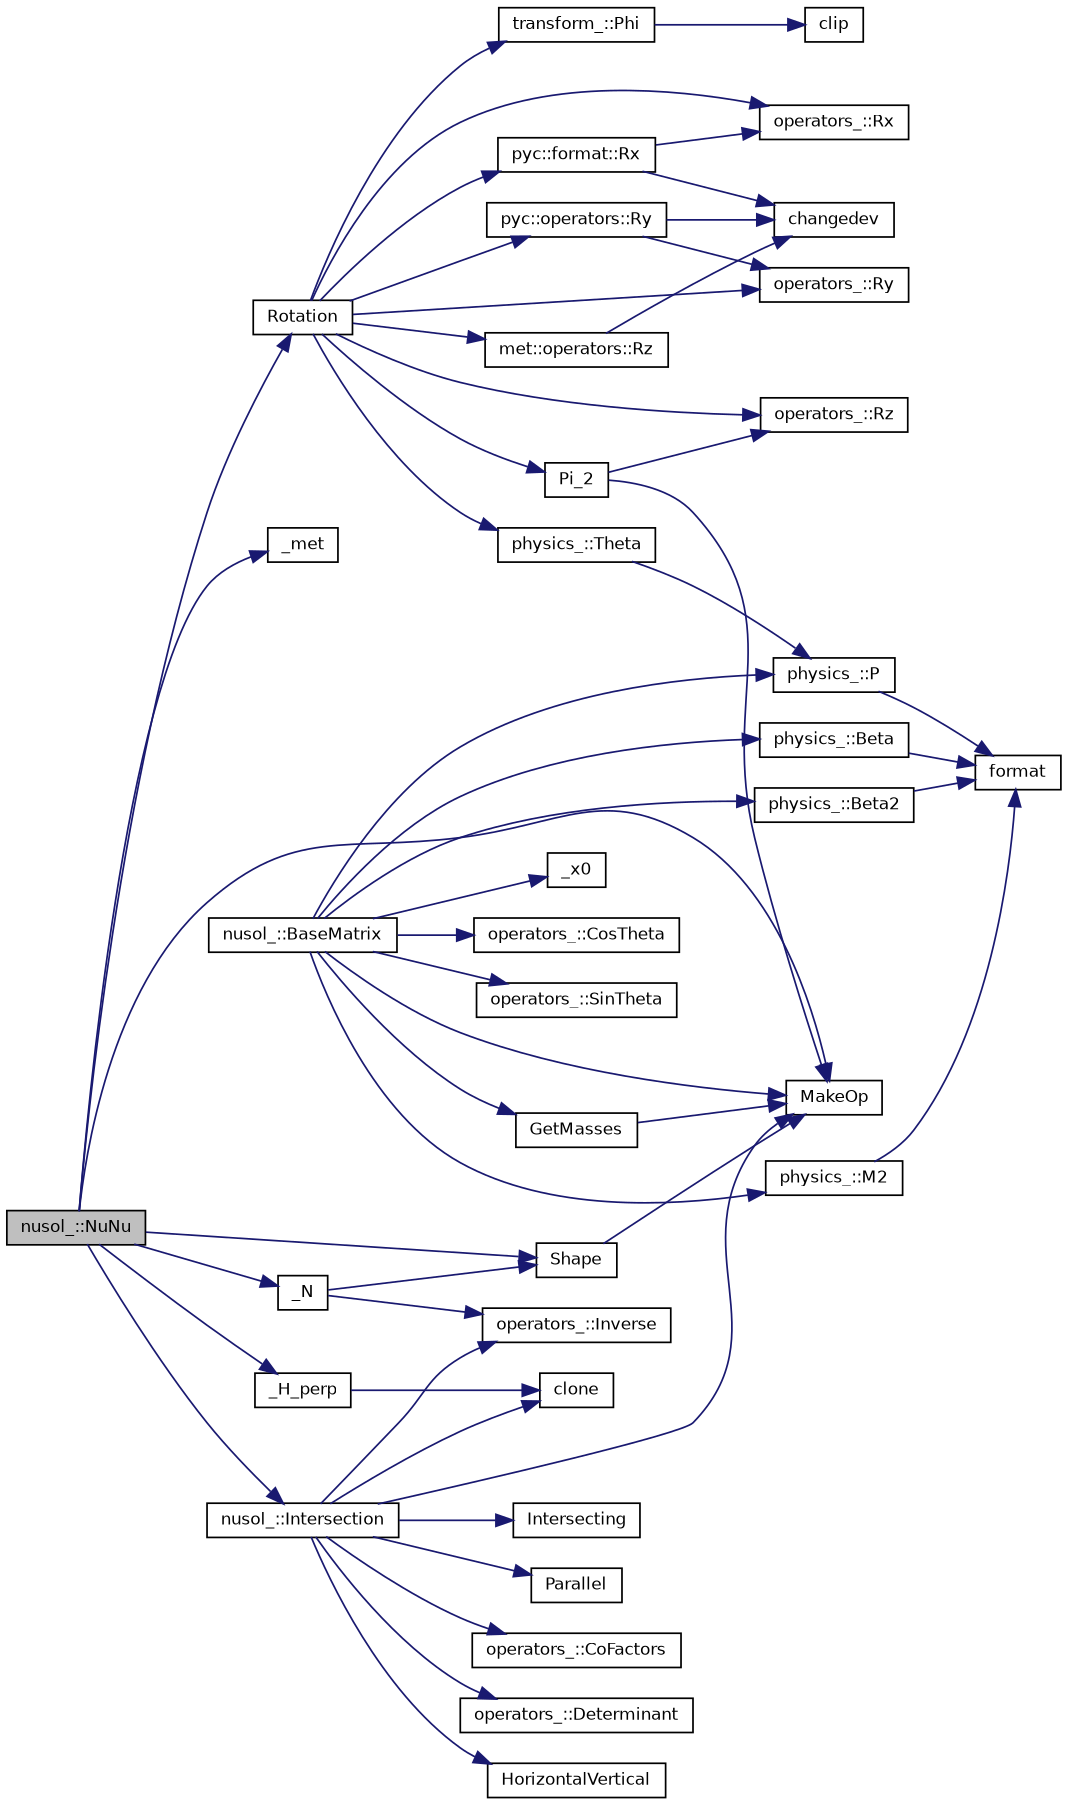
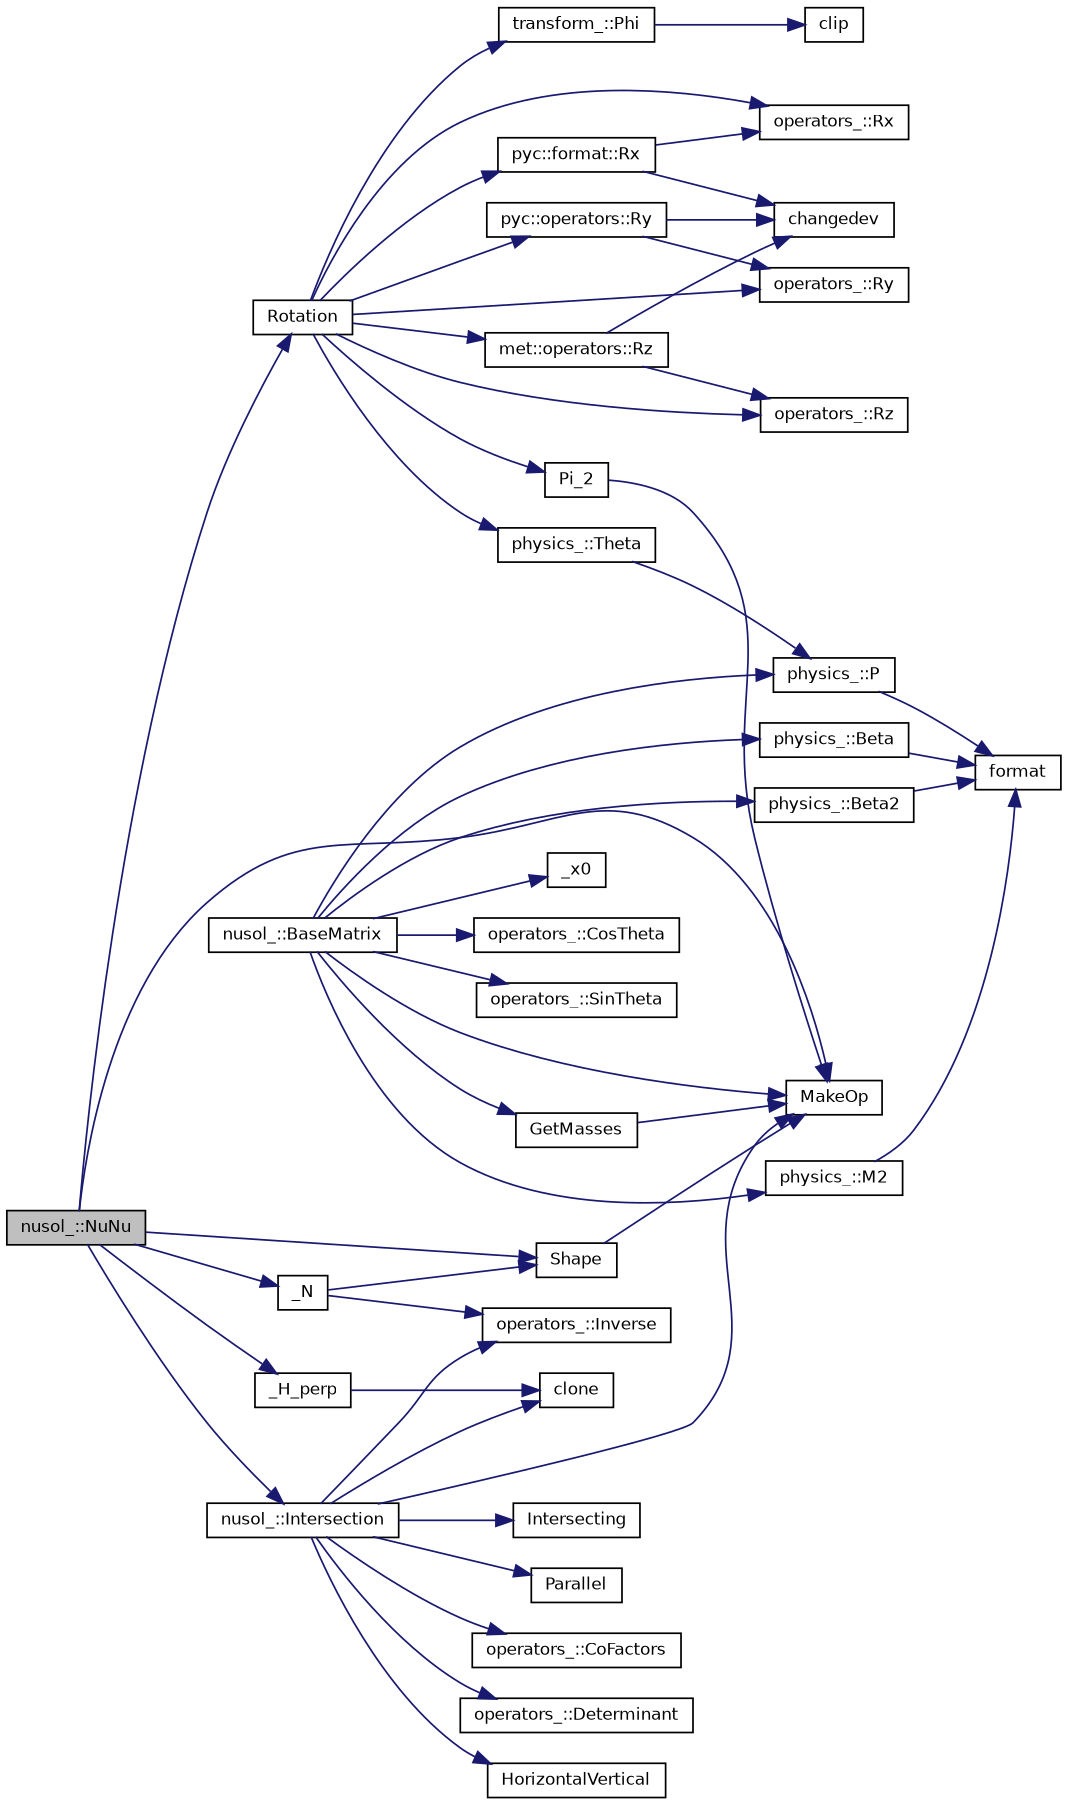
edge "Pi_2" -> "operators_::Rz": now "met::operators::Rz" -> "operators_::Rz"
node "_met": removed
